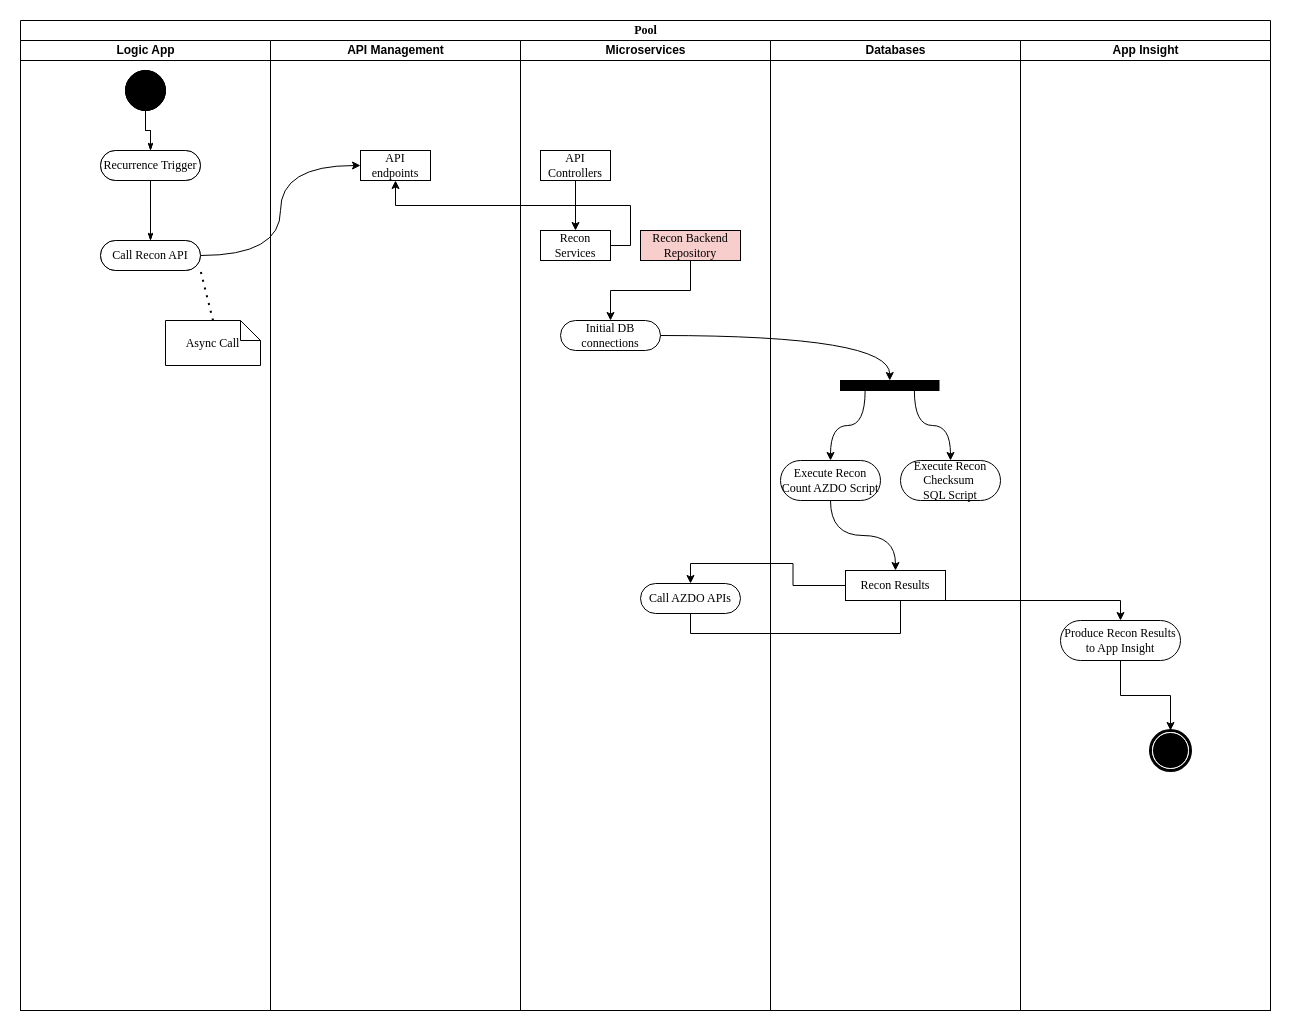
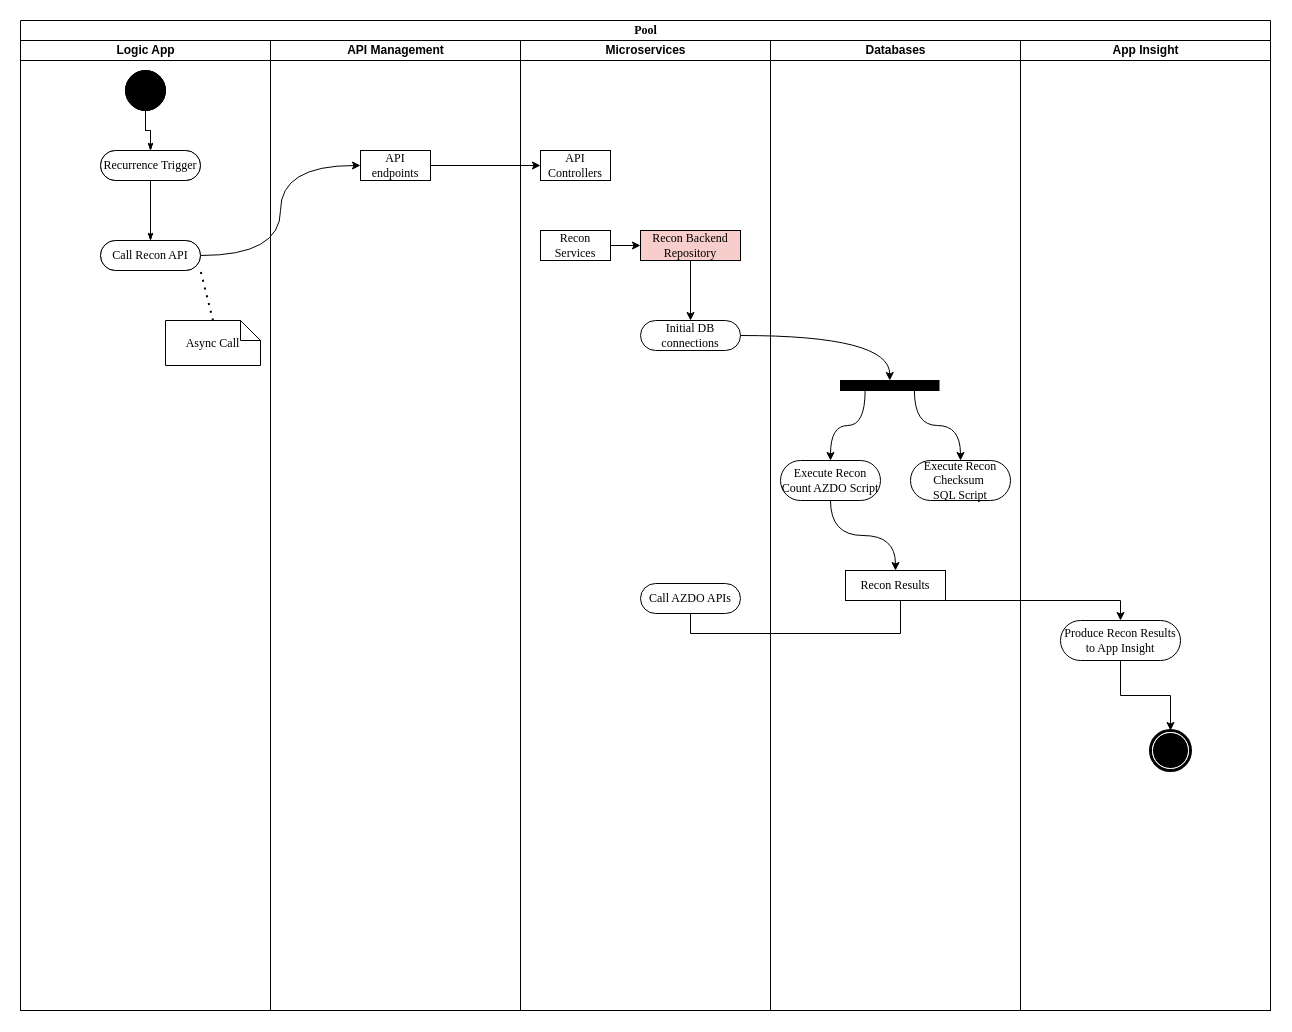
edge "API endpoints" -> "API Controllers": added
edge "API Controllers" -> "Recon Services": removed
edge "Recon Services" -> "API endpoints": now "Recon Services" -> "Recon Backend Repository"
node "Initial DB connections": moved (611, 336) -> (691, 336)
node "Execute Recon Checksum SQL Script": moved (951, 481) -> (961, 481)
edge "Recon Results" -> "Call AZDO APIs": removed
